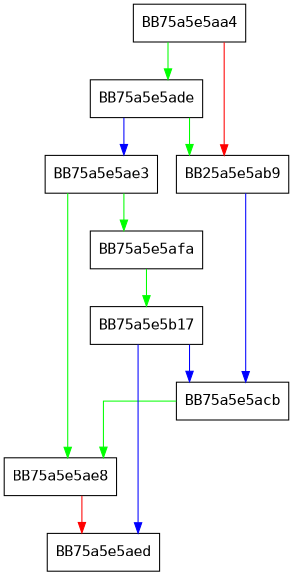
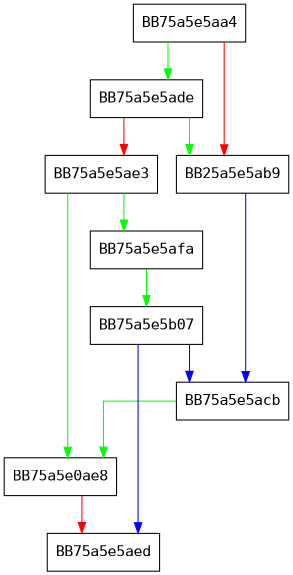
edge "BB75a5e5ade" -> "BB75a5e5ae3": color blue -> red
node "BB75a5e5b17": label "BB75a5e5b17" -> "BB75a5e5b07"
node "BB75a5e5ae8": label "BB75a5e5ae8" -> "BB75a5e0ae8"
